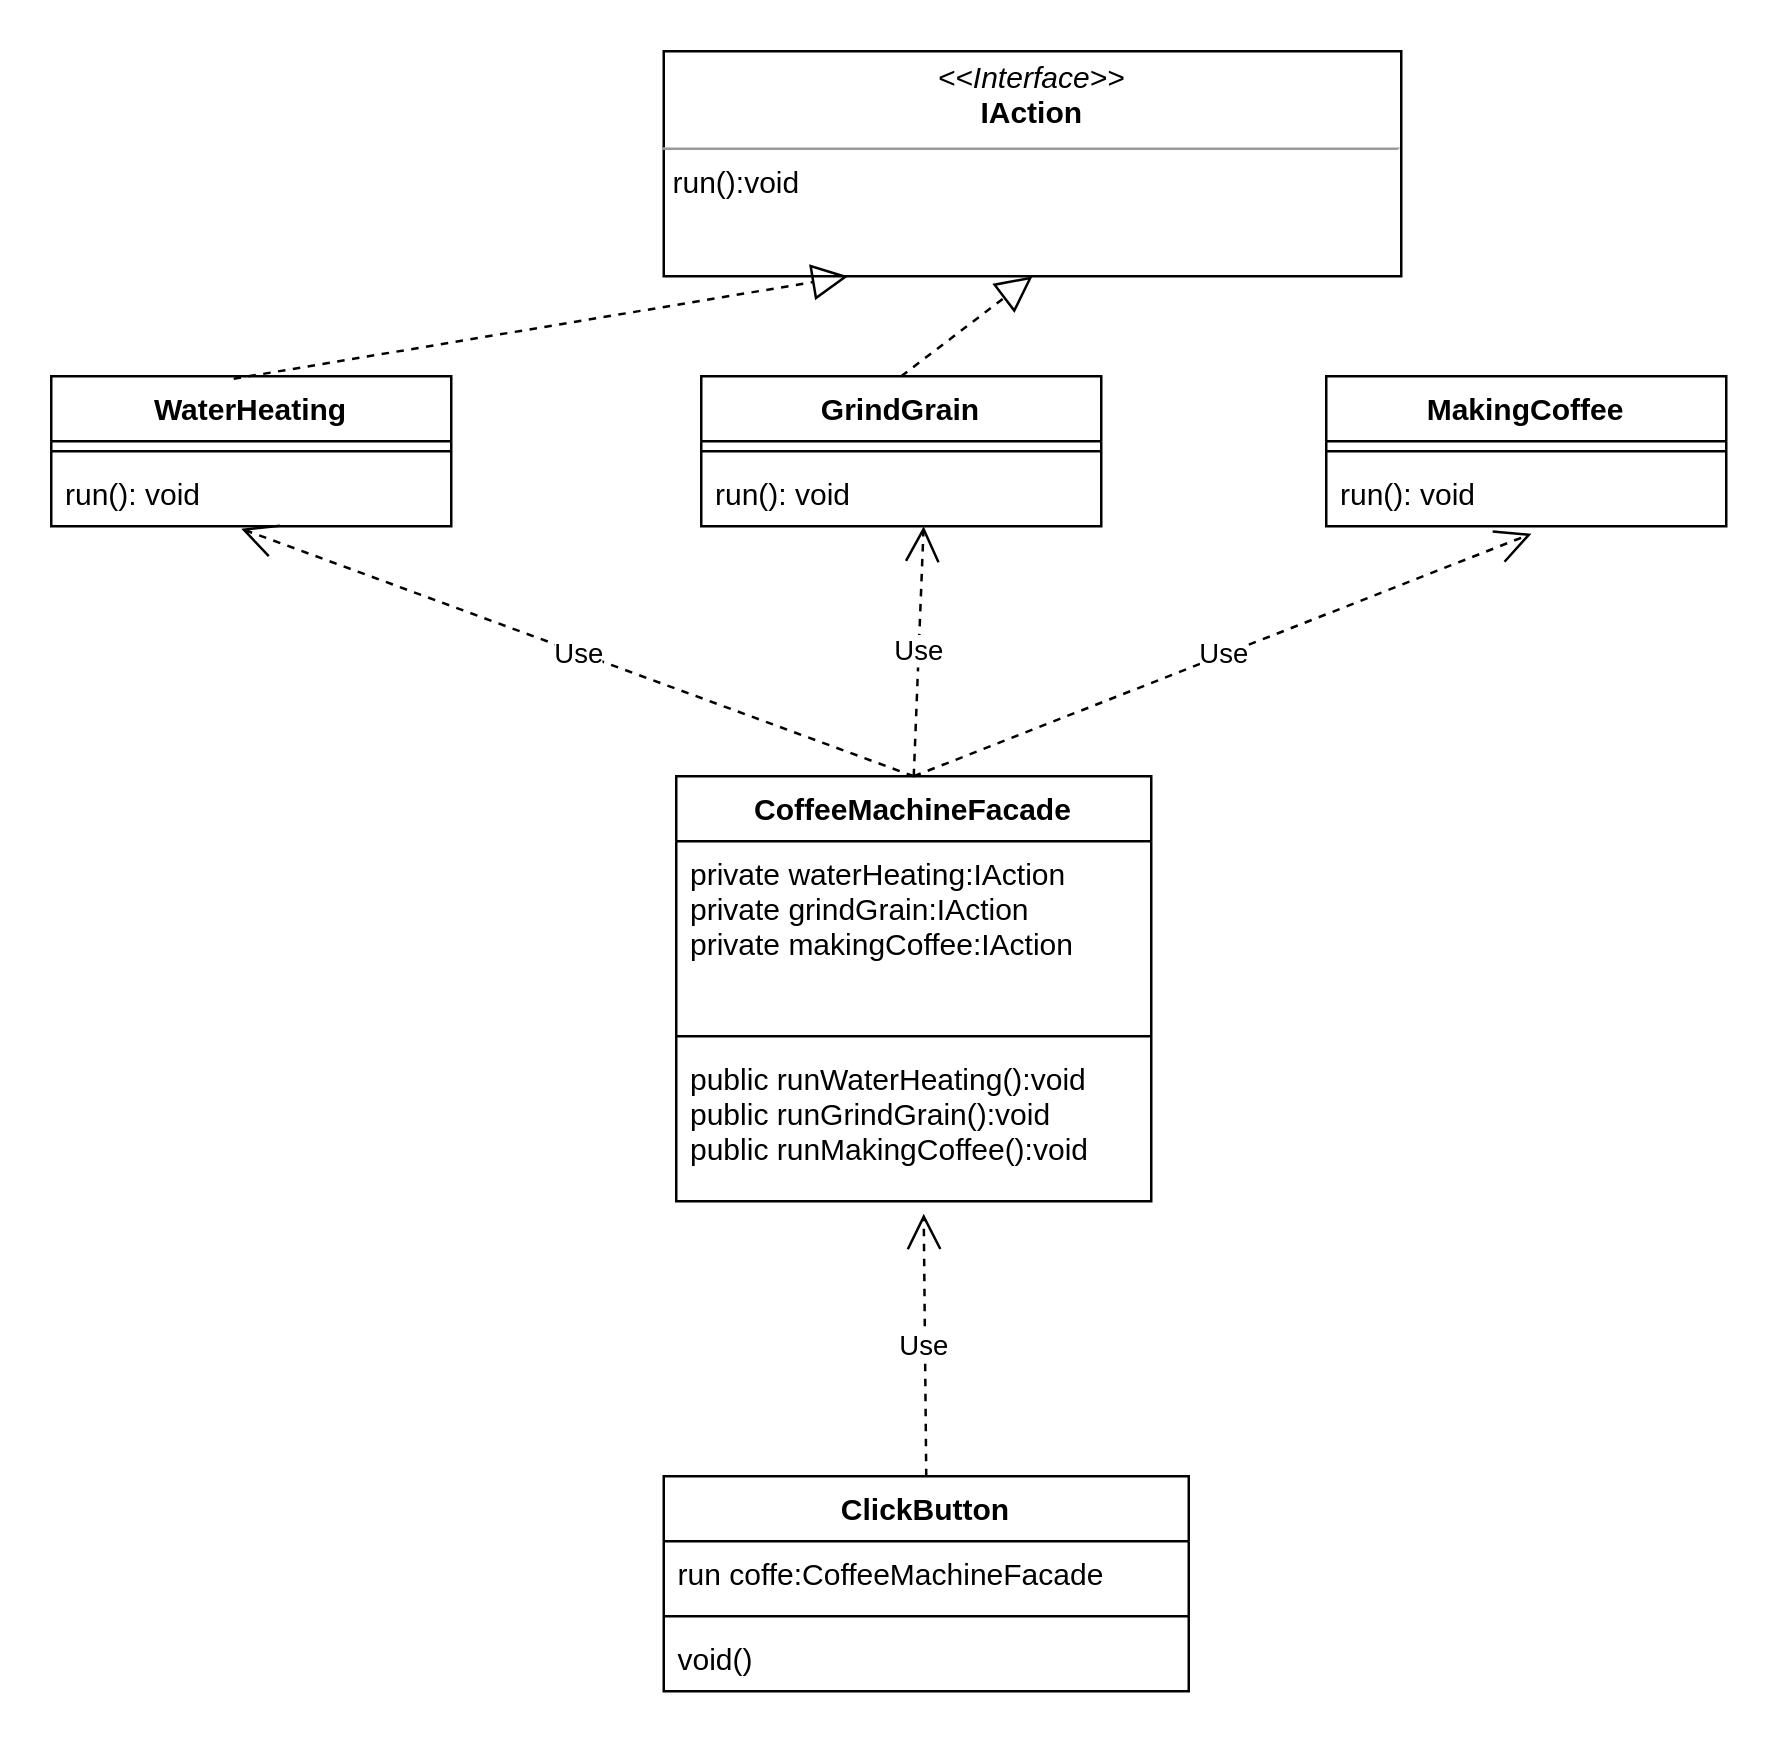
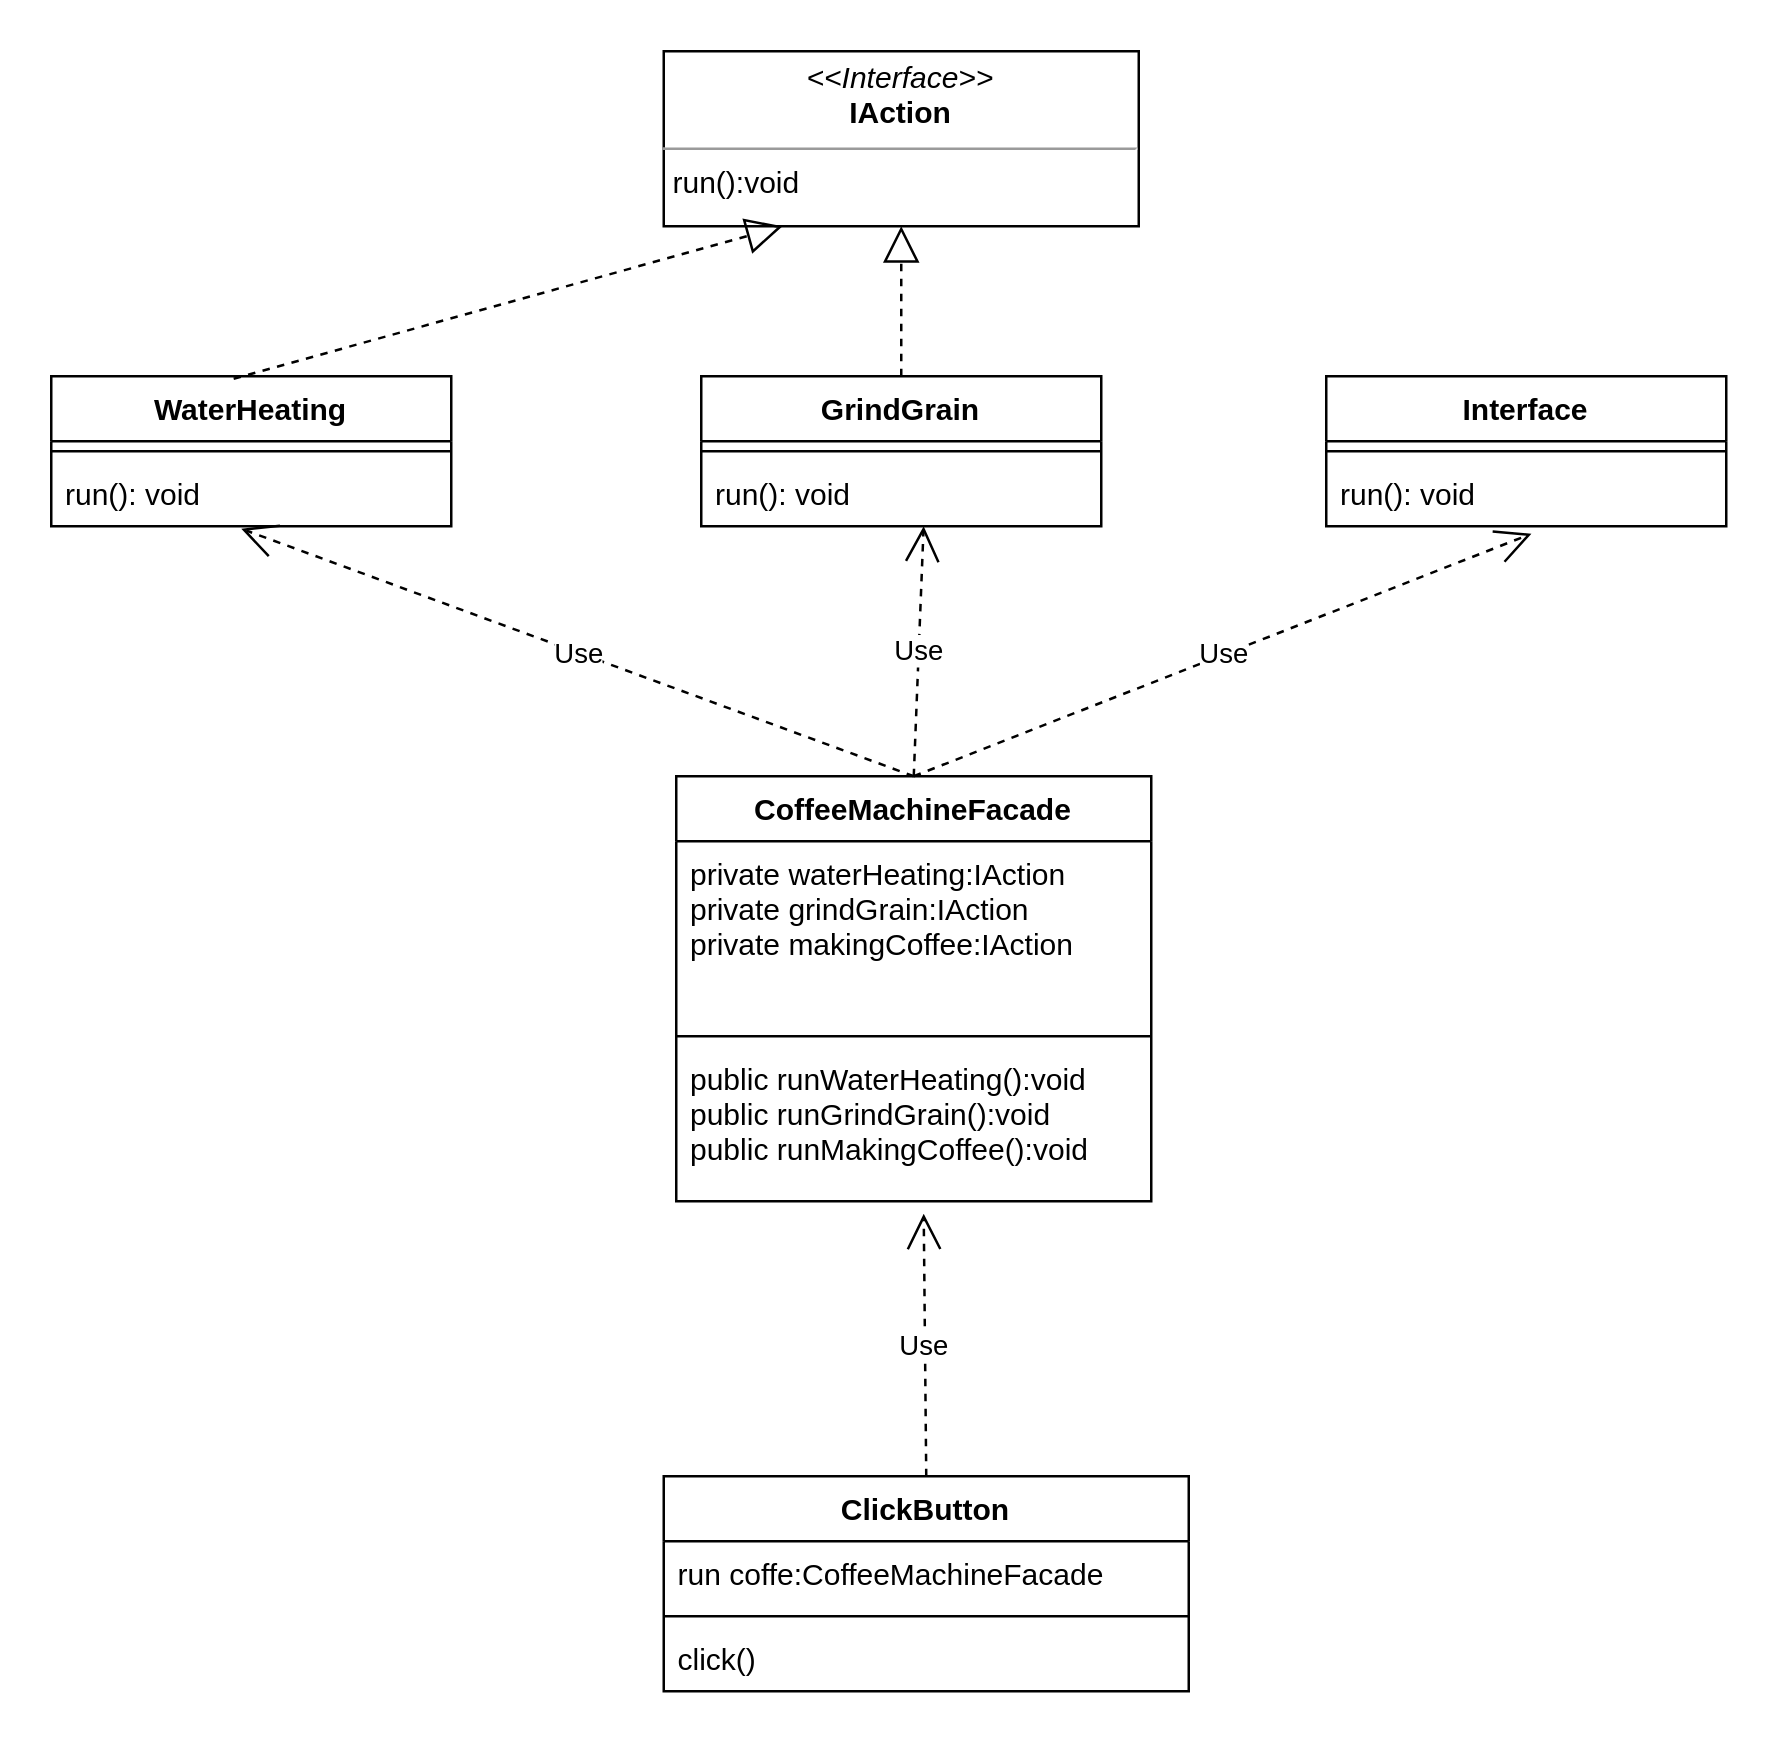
node "<<Interface>> IAction run():void": size 738x225 -> 475x175
node "MakingCoffee": label "MakingCoffee" -> "Interface"
node "void()": label "void()" -> "click()"
